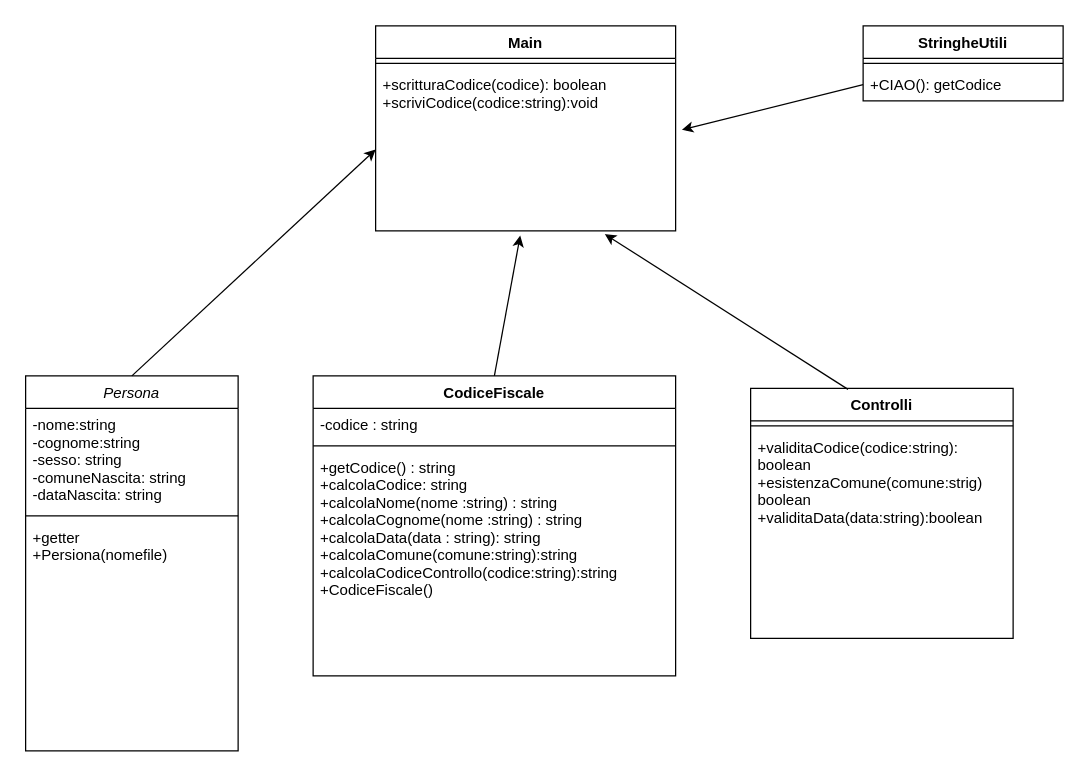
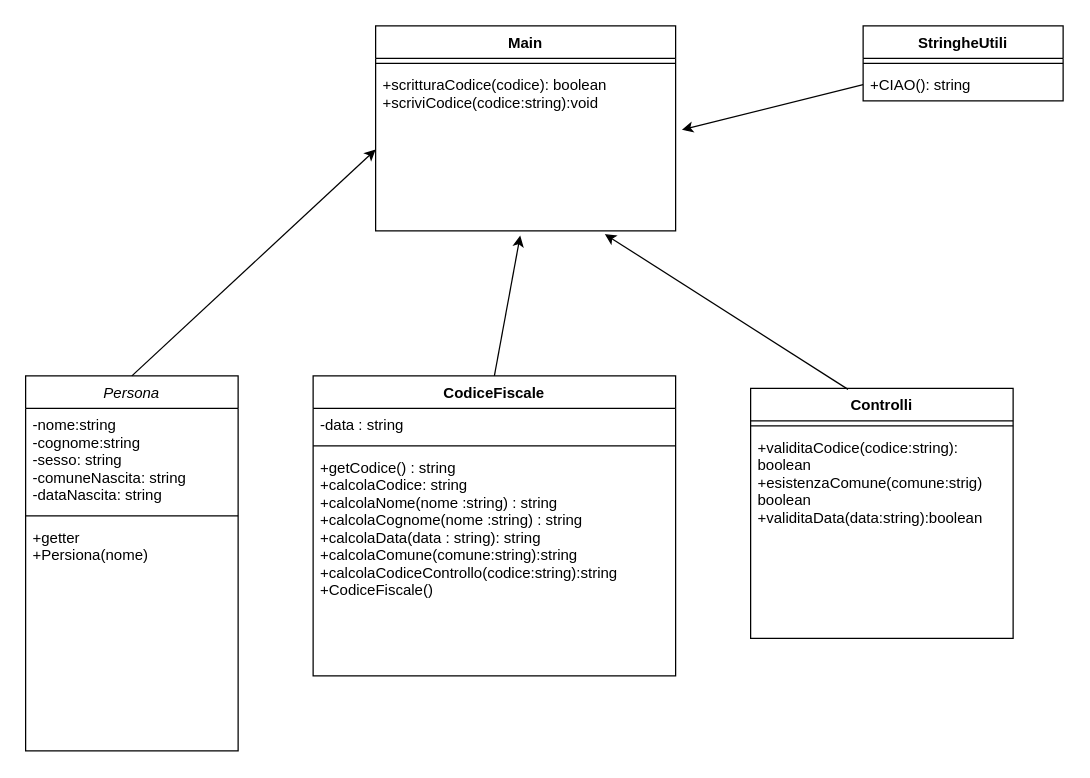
node "+CIAO(): getCodice": label "+CIAO(): getCodice" -> "+CIAO(): string"
node "-codice : string": label "-codice : string" -> "-data : string"
node "+getter +Persiona(nomefile)": label "+getter +Persiona(nomefile)" -> "+getter +Persiona(nome)"
